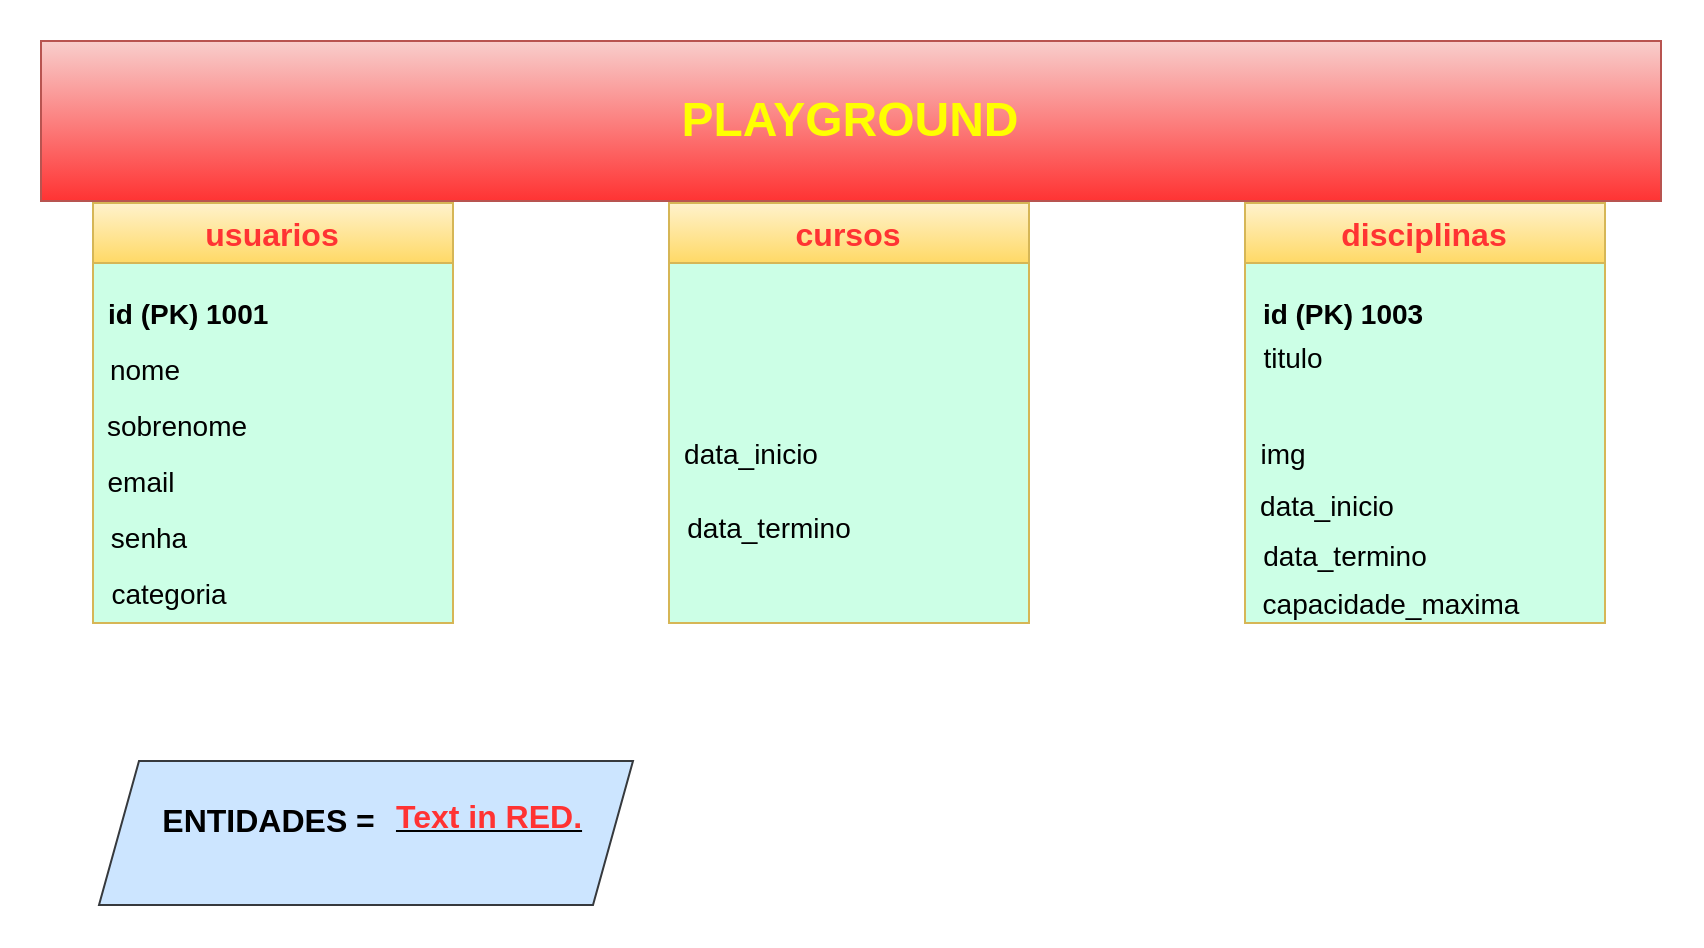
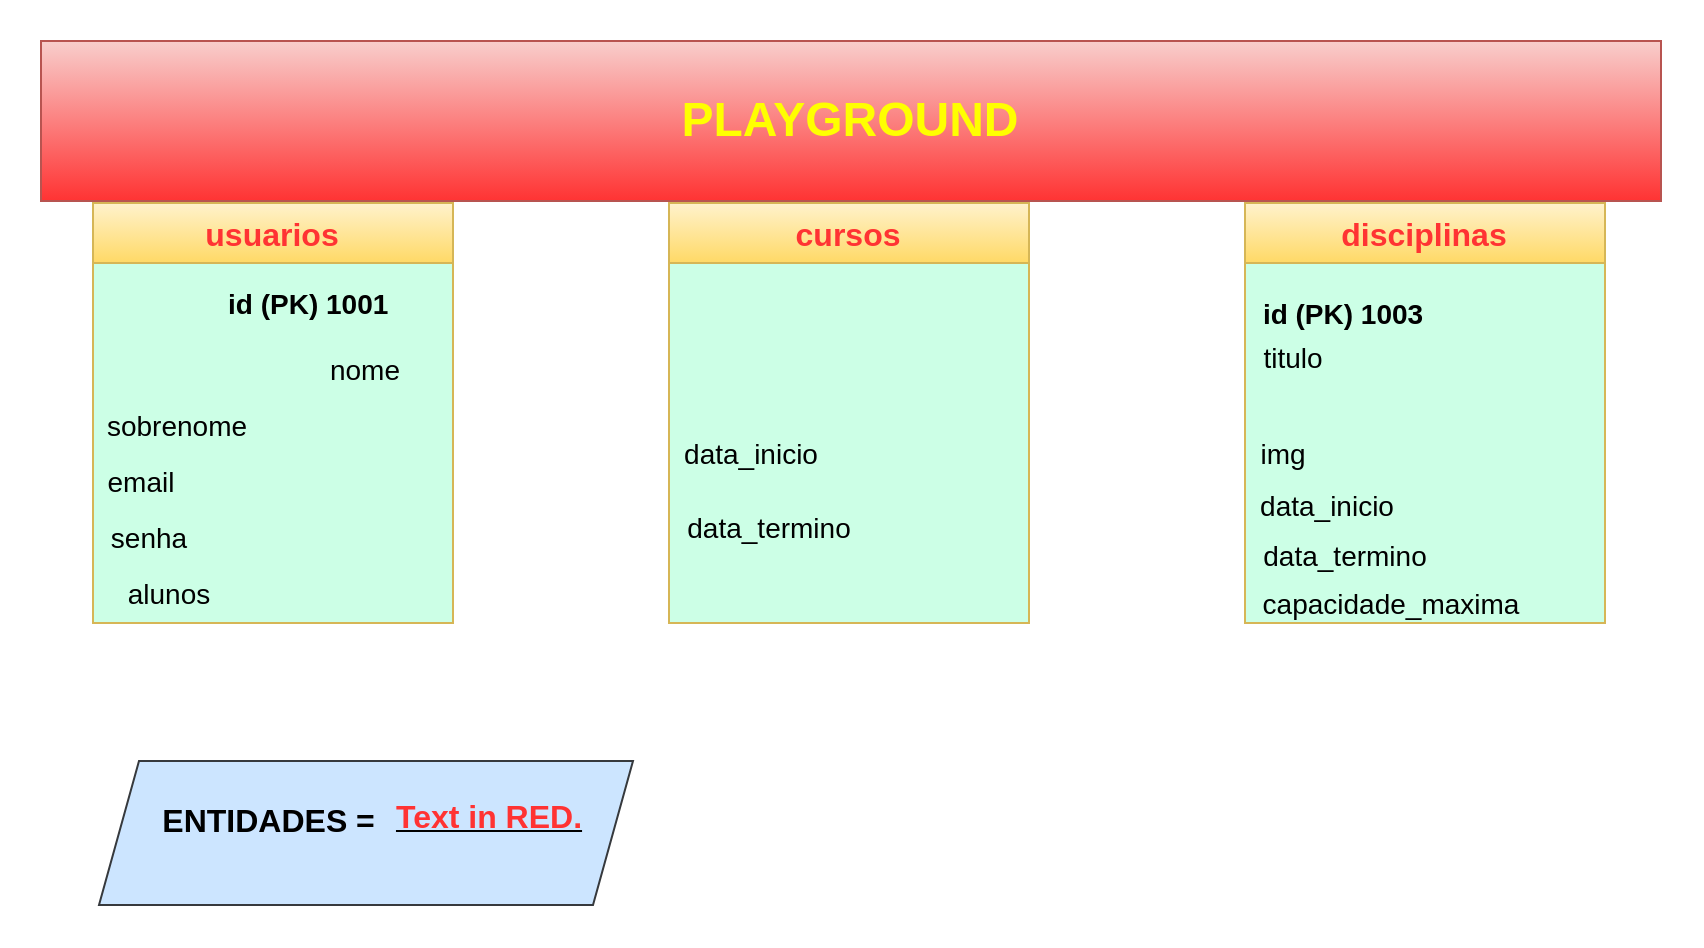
node "id (PK) 1001": moved (196, 315) -> (316, 305)
node "nome": moved (144, 371) -> (364, 371)
node "categoria": label "categoria" -> "alunos"
